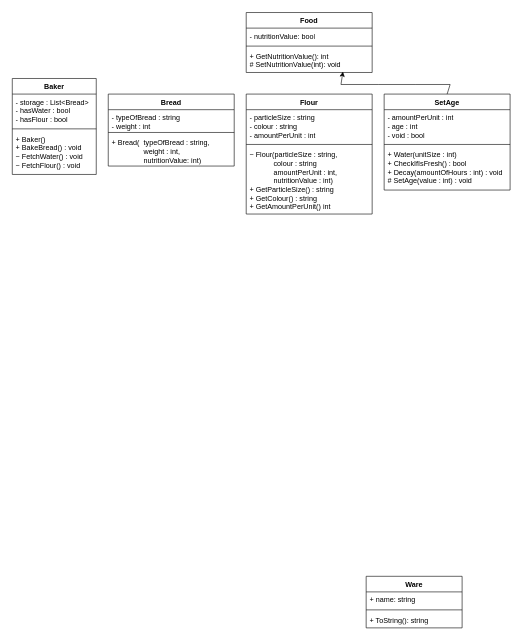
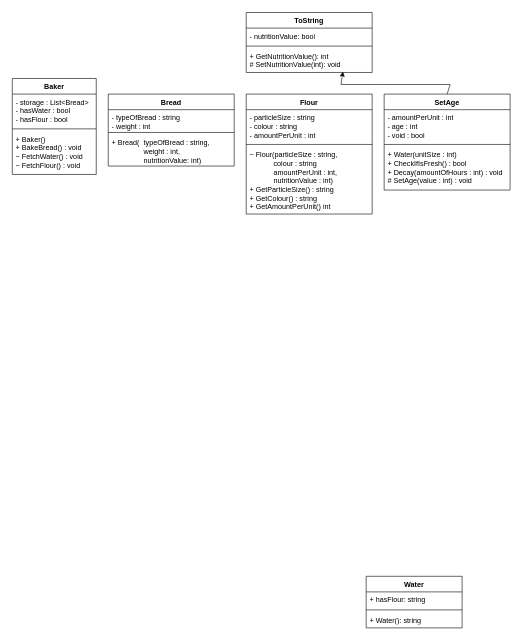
node "Food": label "Food" -> "ToString"
node "Ware": label "Ware" -> "Water"
node "+ name: string": label "+ name: string" -> "+ hasFlour: string"
node "+ ToString(): string": label "+ ToString(): string" -> "+ Water(): string"
